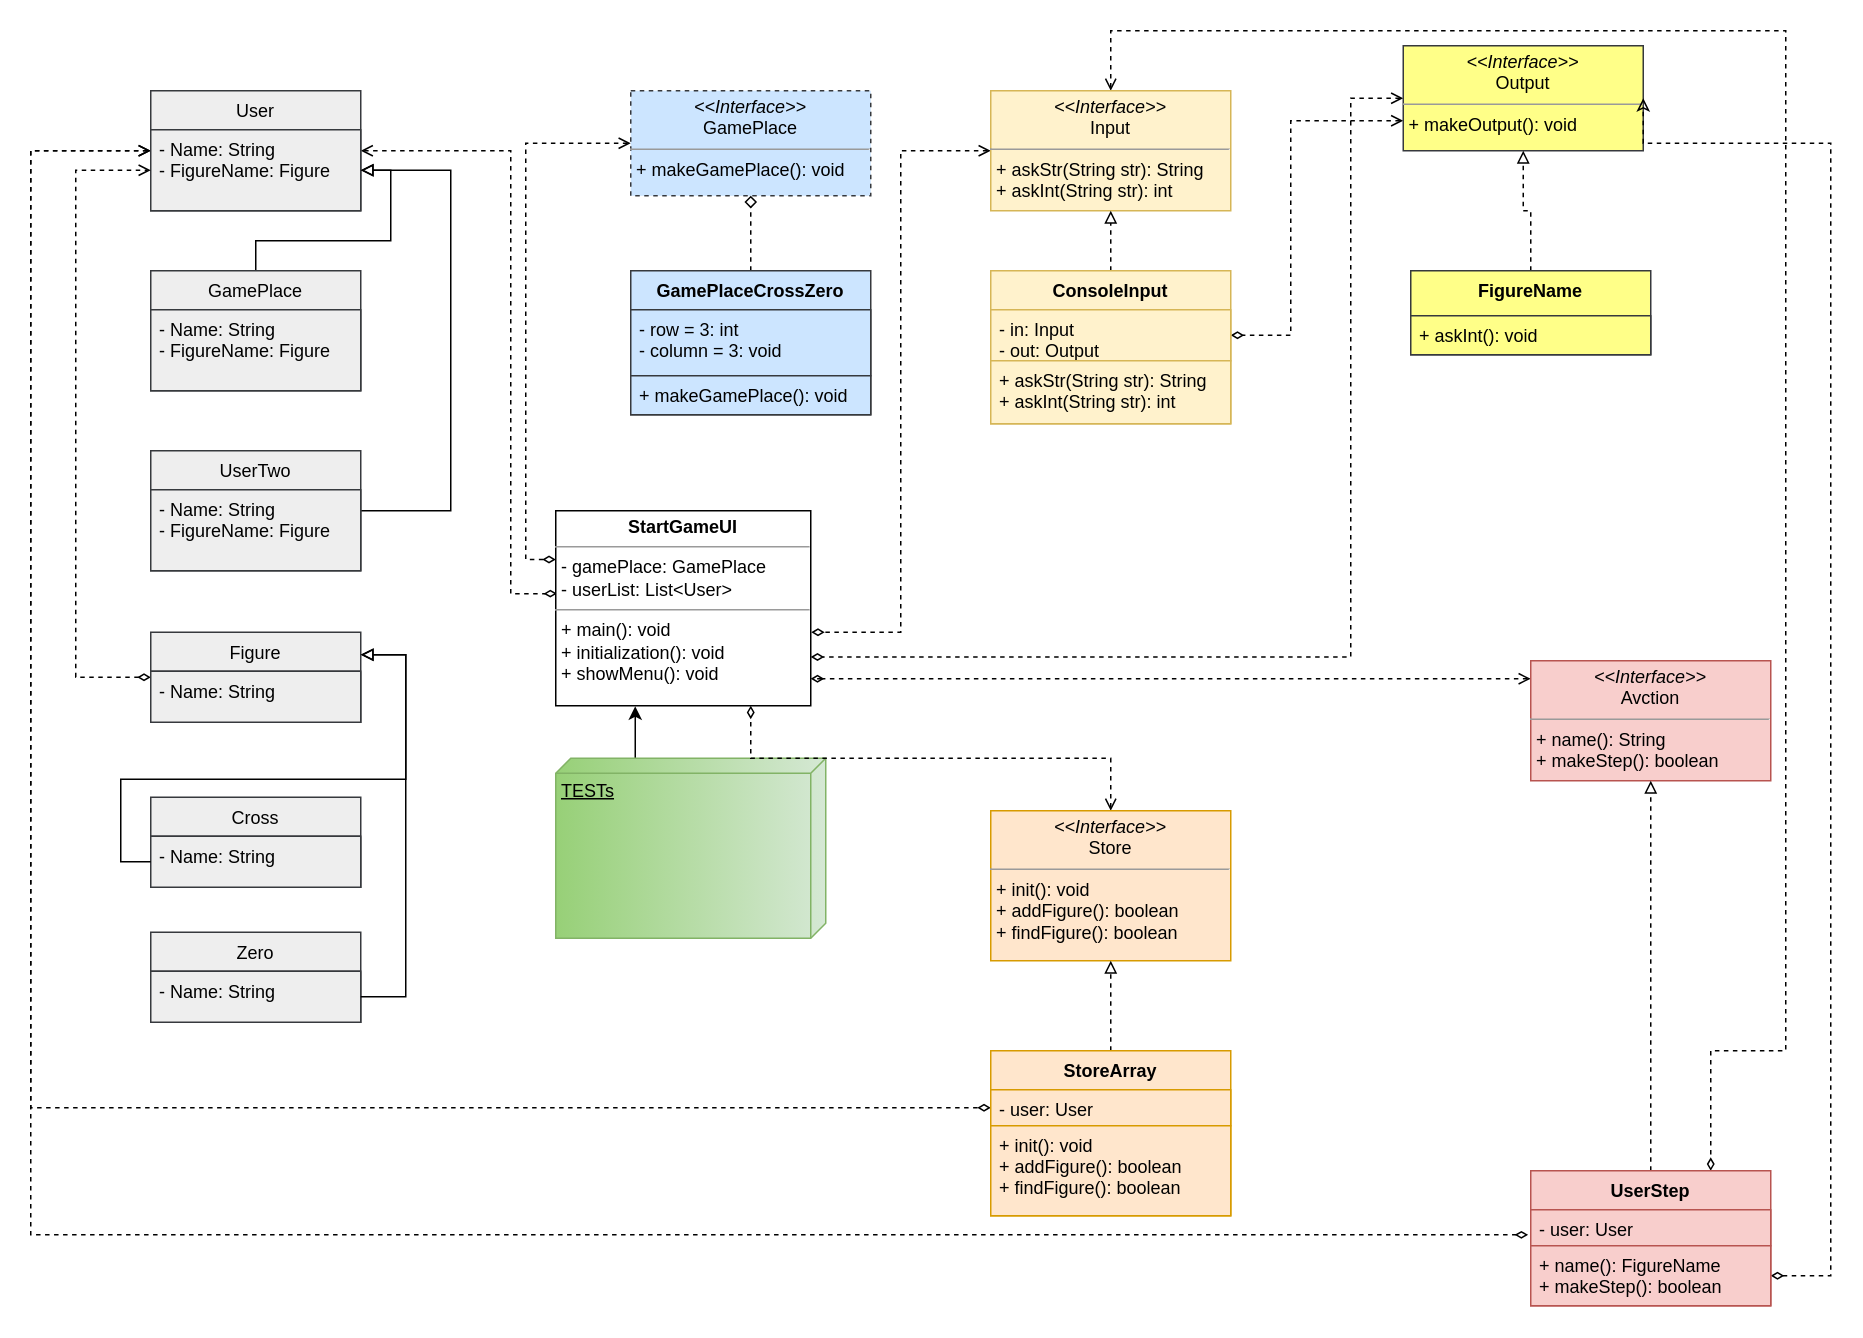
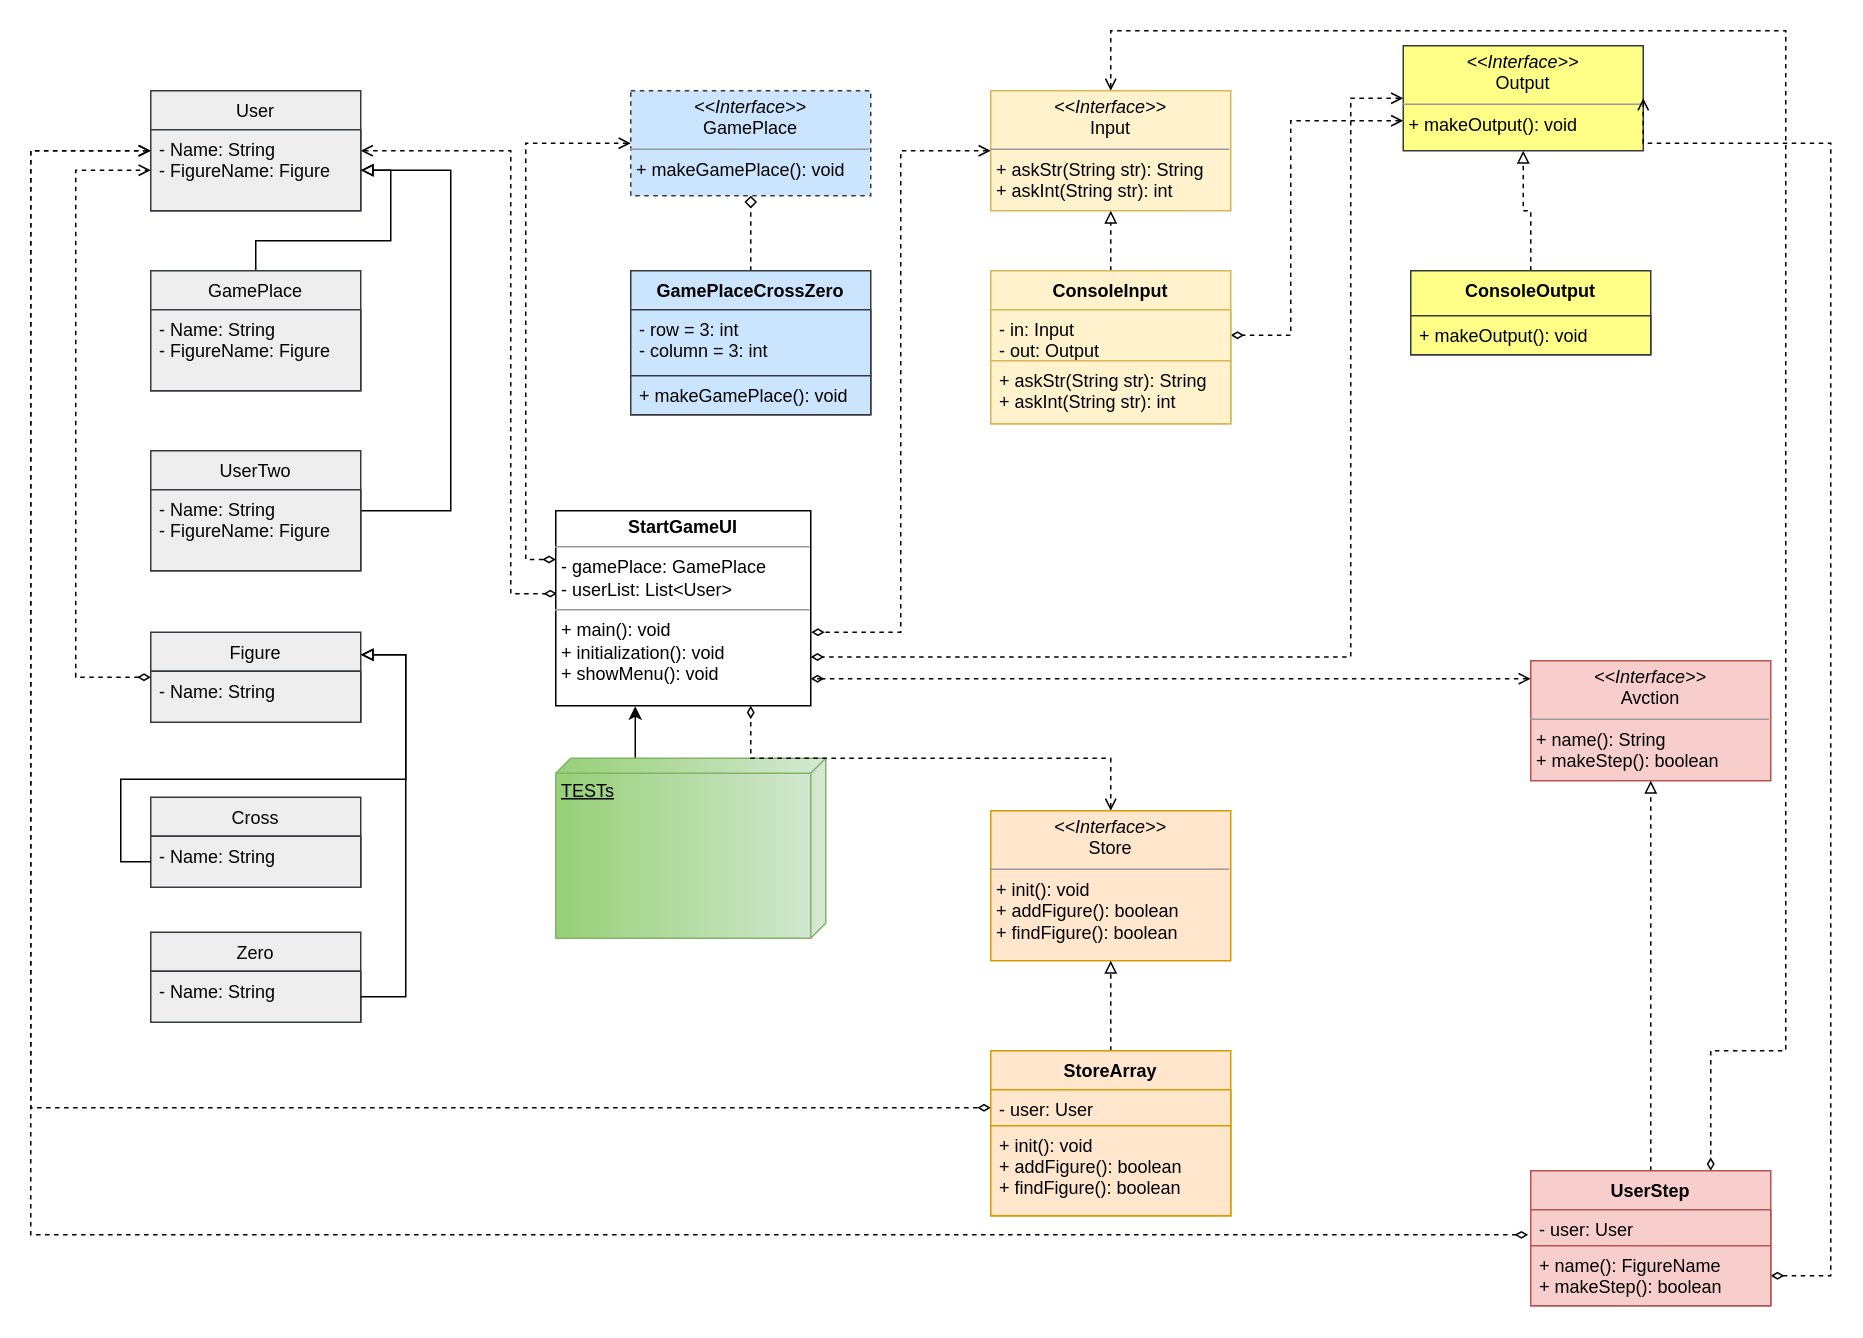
edge "<<Interface>> Output + makeOutput(): void" -- "+ name(): FigureName + makeStep(): boolean": arrowhead classic -> open
node "FigureName": label "FigureName" -> "ConsoleOutput"
node "- row = 3: int - column = 3: void": label "- row = 3: int - column = 3: void" -> "- row = 3: int - column = 3: int"
node "+ askInt(): void": label "+ askInt(): void" -> "+ makeOutput(): void"
